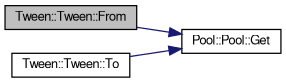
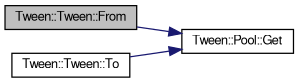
node "Pool::Pool::Get": label "Pool::Pool::Get" -> "Tween::Pool::Get"
